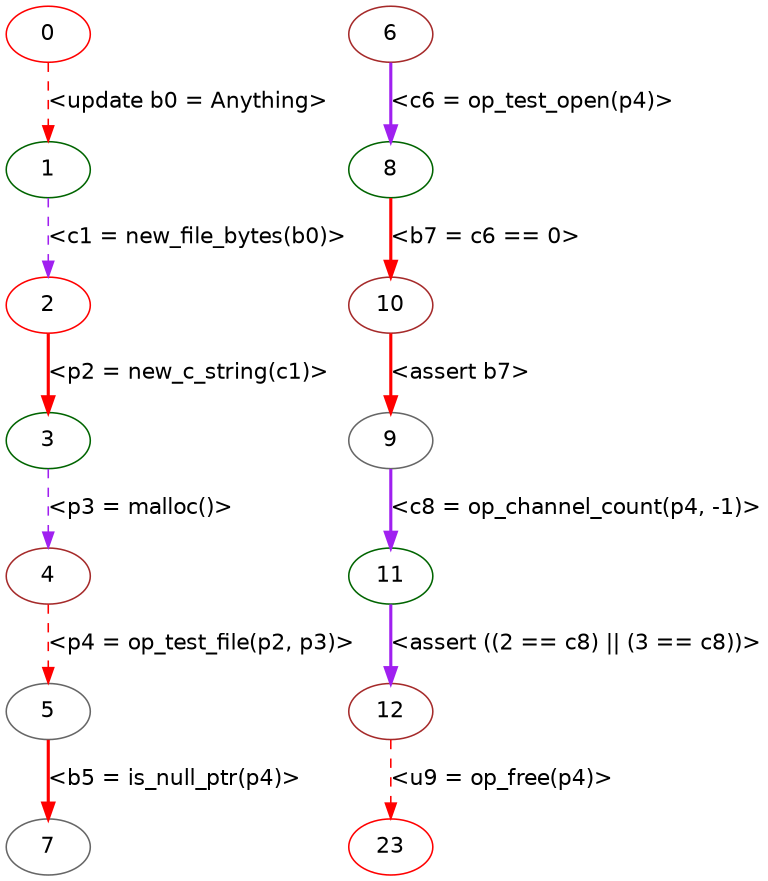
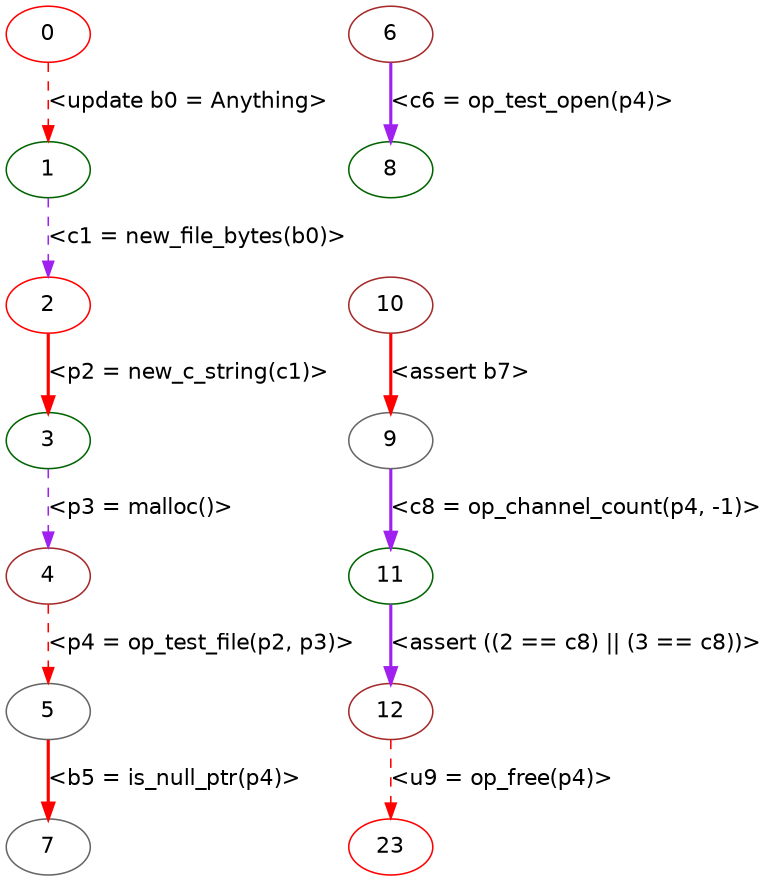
edge "8" -> "10": removed, label "<b7 = c6 == 0>"
